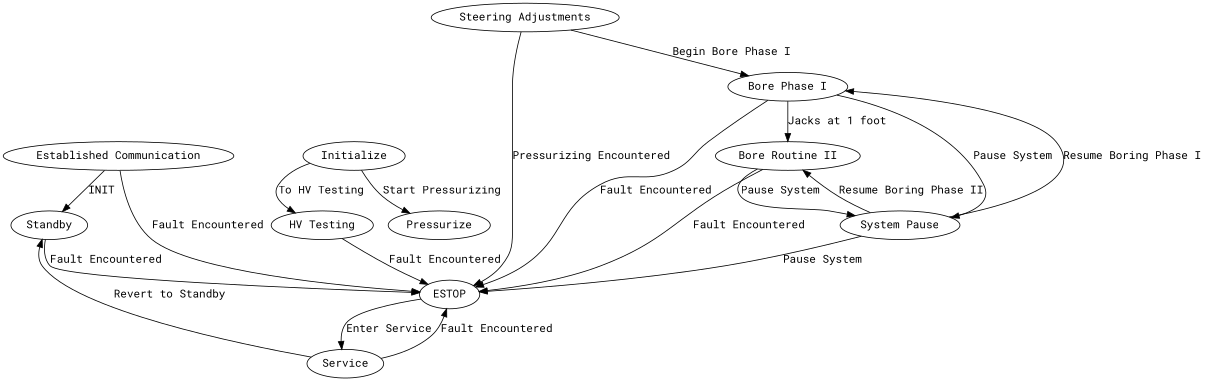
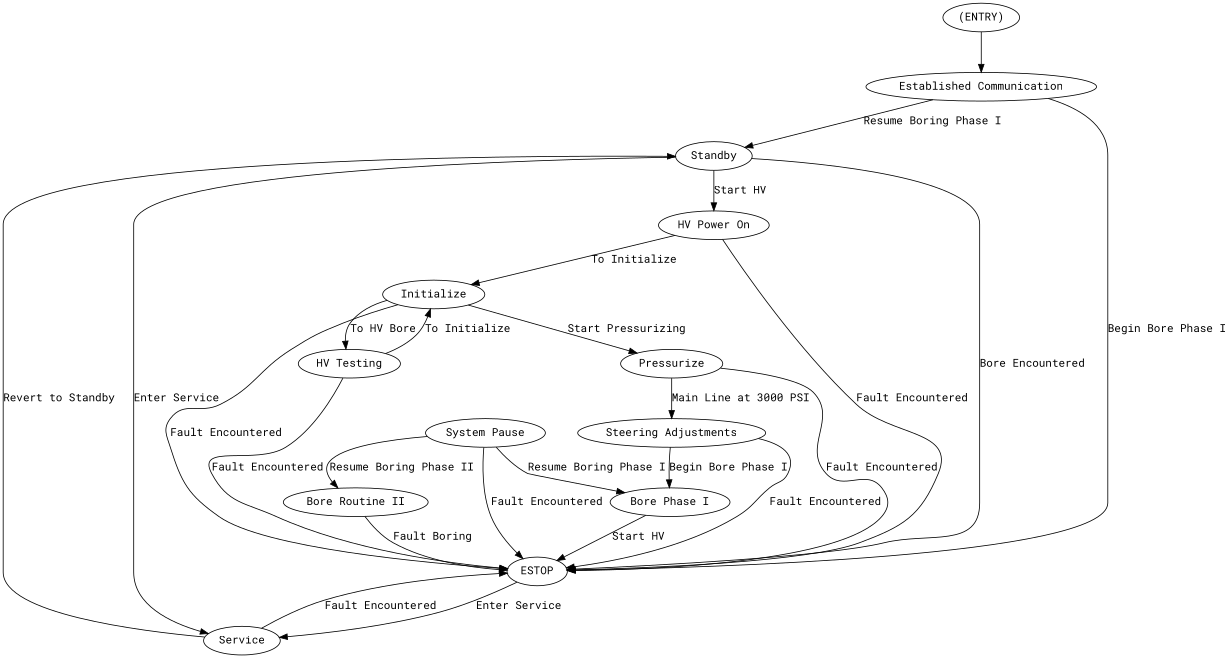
node "(ENTRY)": added
edge "Bore Phase I" -> "Bore Routine II": removed, label "Jacks at 1 foot"
edge "Bore Phase I" -> "System Pause": removed, label "Pause System"
edge "Steering Adjustments" -> "ESTOP": label "Pressurizing Encountered" -> "Fault Encountered"
edge "Established Communication" -> "Standby": label "INIT" -> "Resume Boring Phase I"
edge "Initialize" -> "HV Testing": label "To HV Testing" -> "To HV Bore"
edge "Bore Phase I" -> "ESTOP": label "Fault Encountered" -> "Start HV"
edge "Standby" -> "Service": added, label "Enter Service"
edge "Bore Routine II" -> "System Pause": removed, label "Pause System"
edge "Established Communication" -> "ESTOP": label "Fault Encountered" -> "Begin Bore Phase I"
node "HV Power On": added
edge "Bore Routine II" -> "ESTOP": label "Fault Encountered" -> "Fault Boring"
edge "Standby" -> "ESTOP": label "Fault Encountered" -> "Bore Encountered"
edge "System Pause" -> "ESTOP": label "Pause System" -> "Fault Encountered"
edge "HV Testing" -> "Initialize": added, label "To Initialize"
edge "Pressurize" -> "Steering Adjustments": added, label "Main Line at 3000 PSI"
edge "Initialize" -> "ESTOP": added, label "Fault Encountered"
edge "Pressurize" -> "ESTOP": added, label "Fault Encountered"
